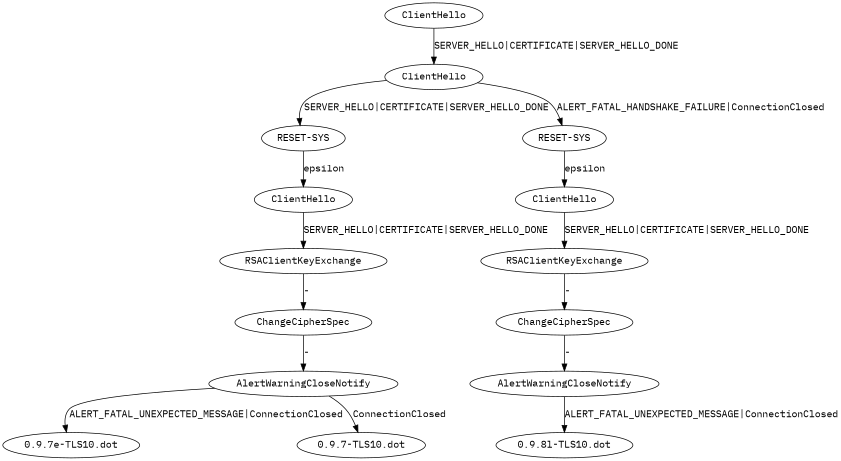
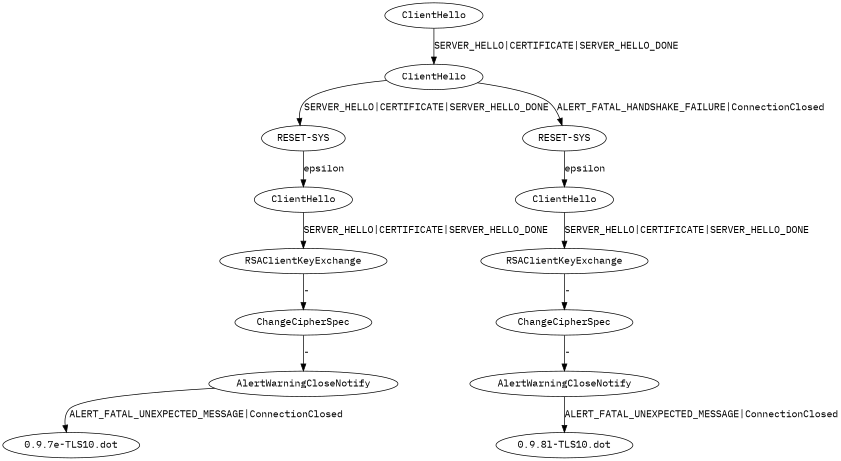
node "0.9.7-TLS10.dot": removed
